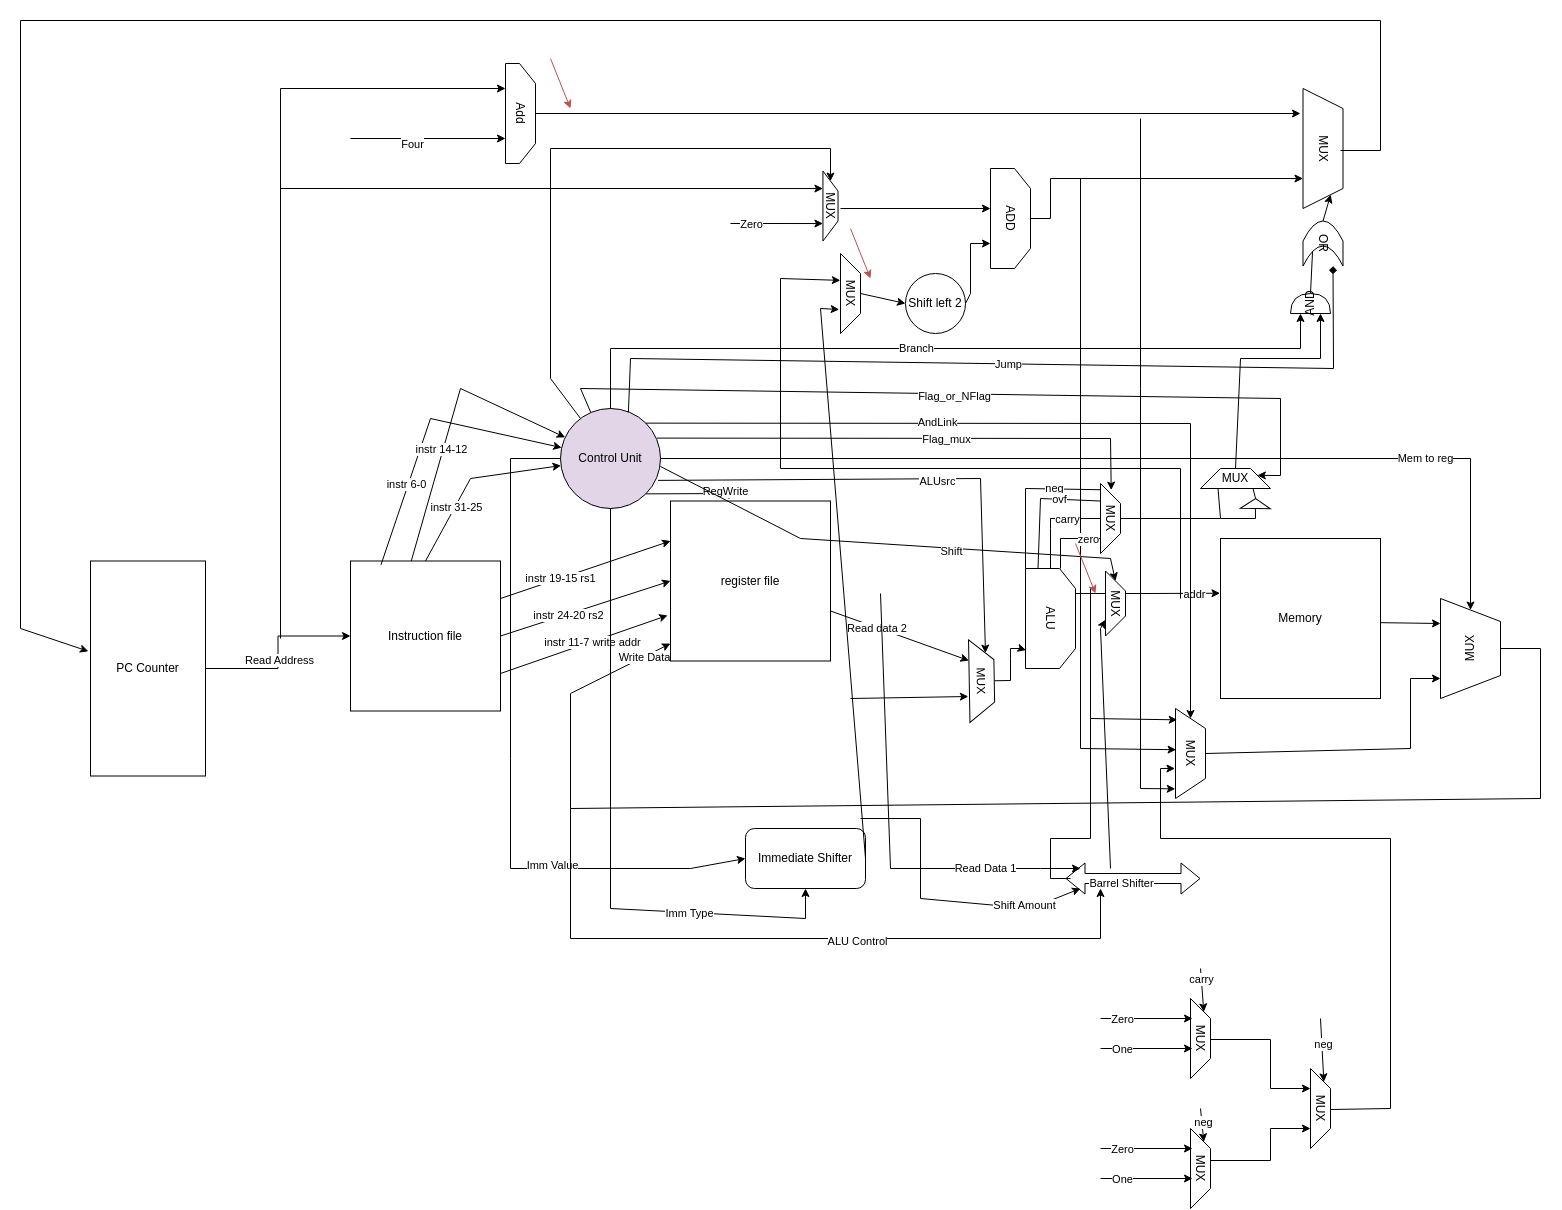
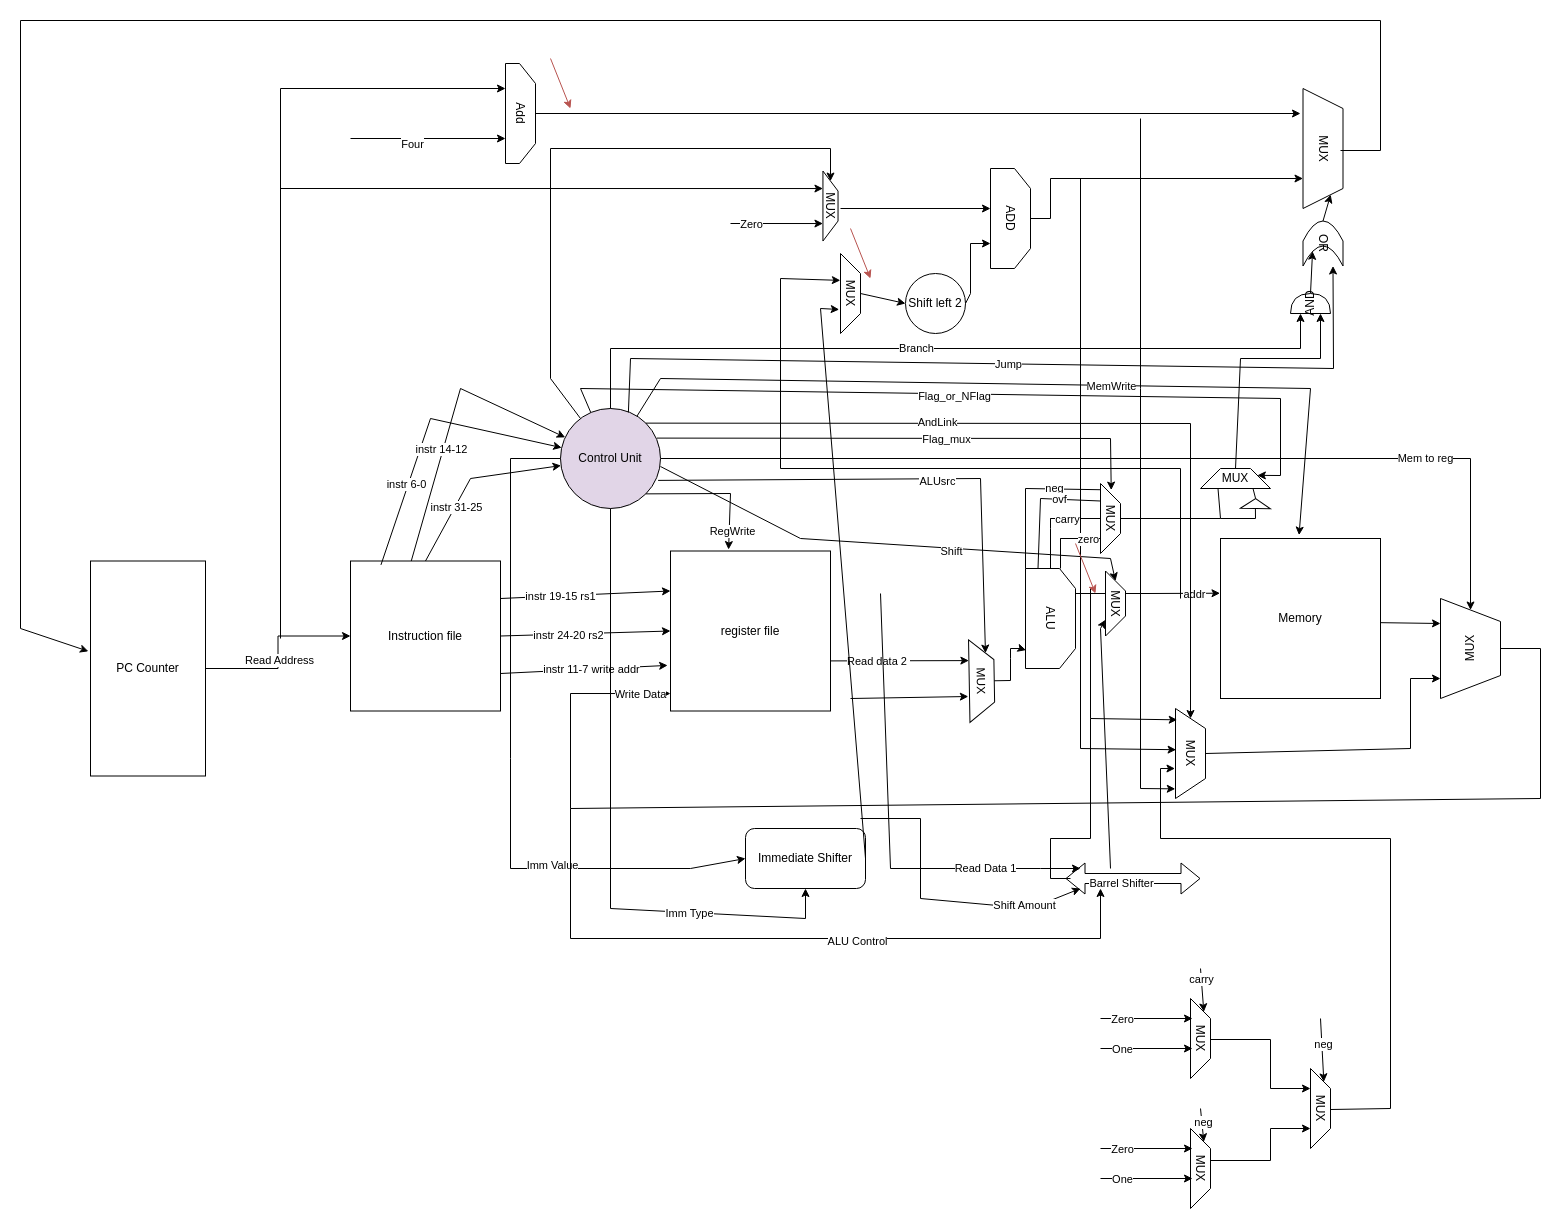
edge "OR" -- "AND": arrowhead none -> classic
edge "Control Unit" -> "OR": arrowhead diamond -> classic
edge "Control Unit" -> "Memory": added, label "MemWrite"
node "register file": moved (751, 581) -> (751, 631)
